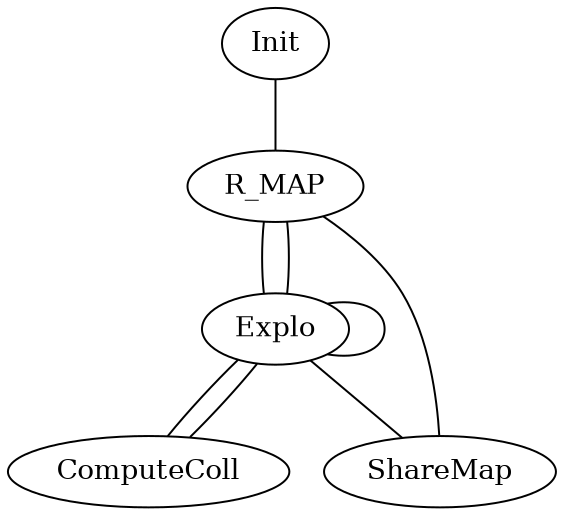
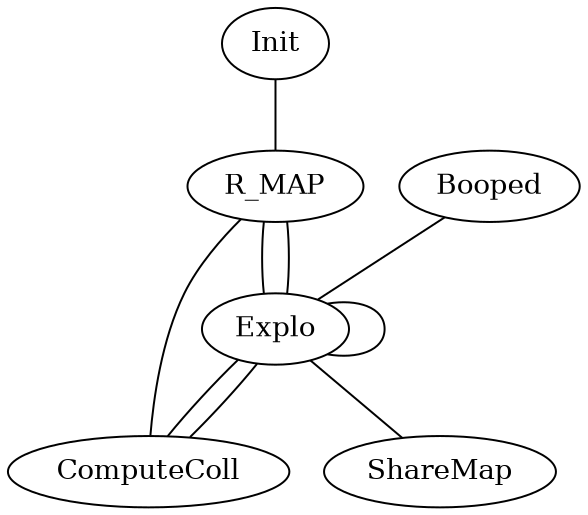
node "Booped": added
edge "R_MAP" -- "ShareMap": now "R_MAP" -- "ComputeColl"
